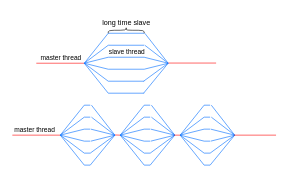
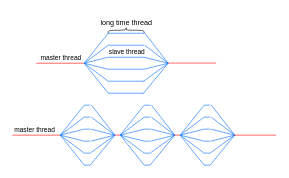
node "long time slave": label "long time slave" -> "long time thread"
